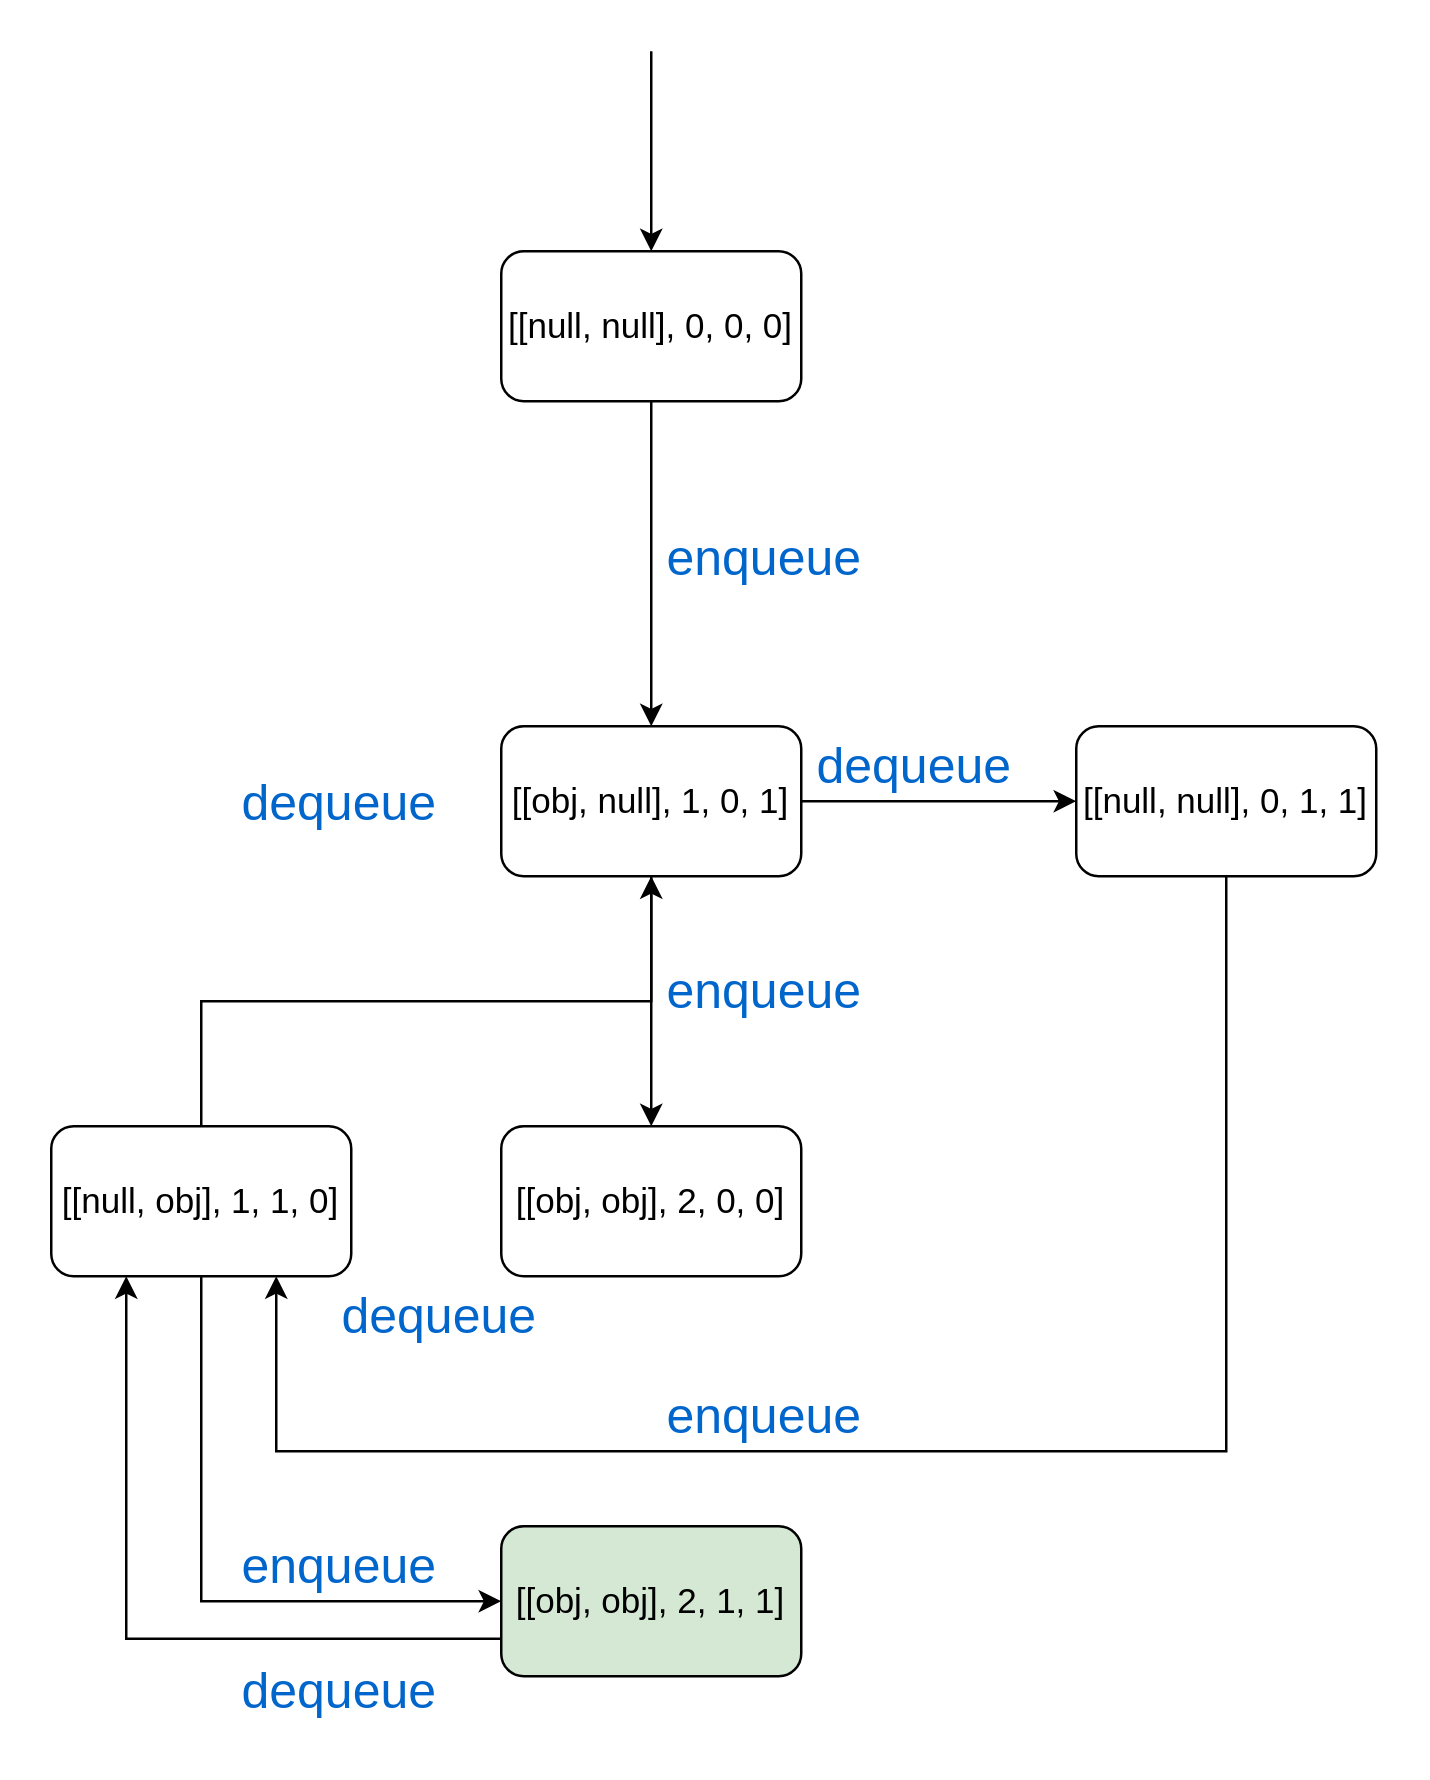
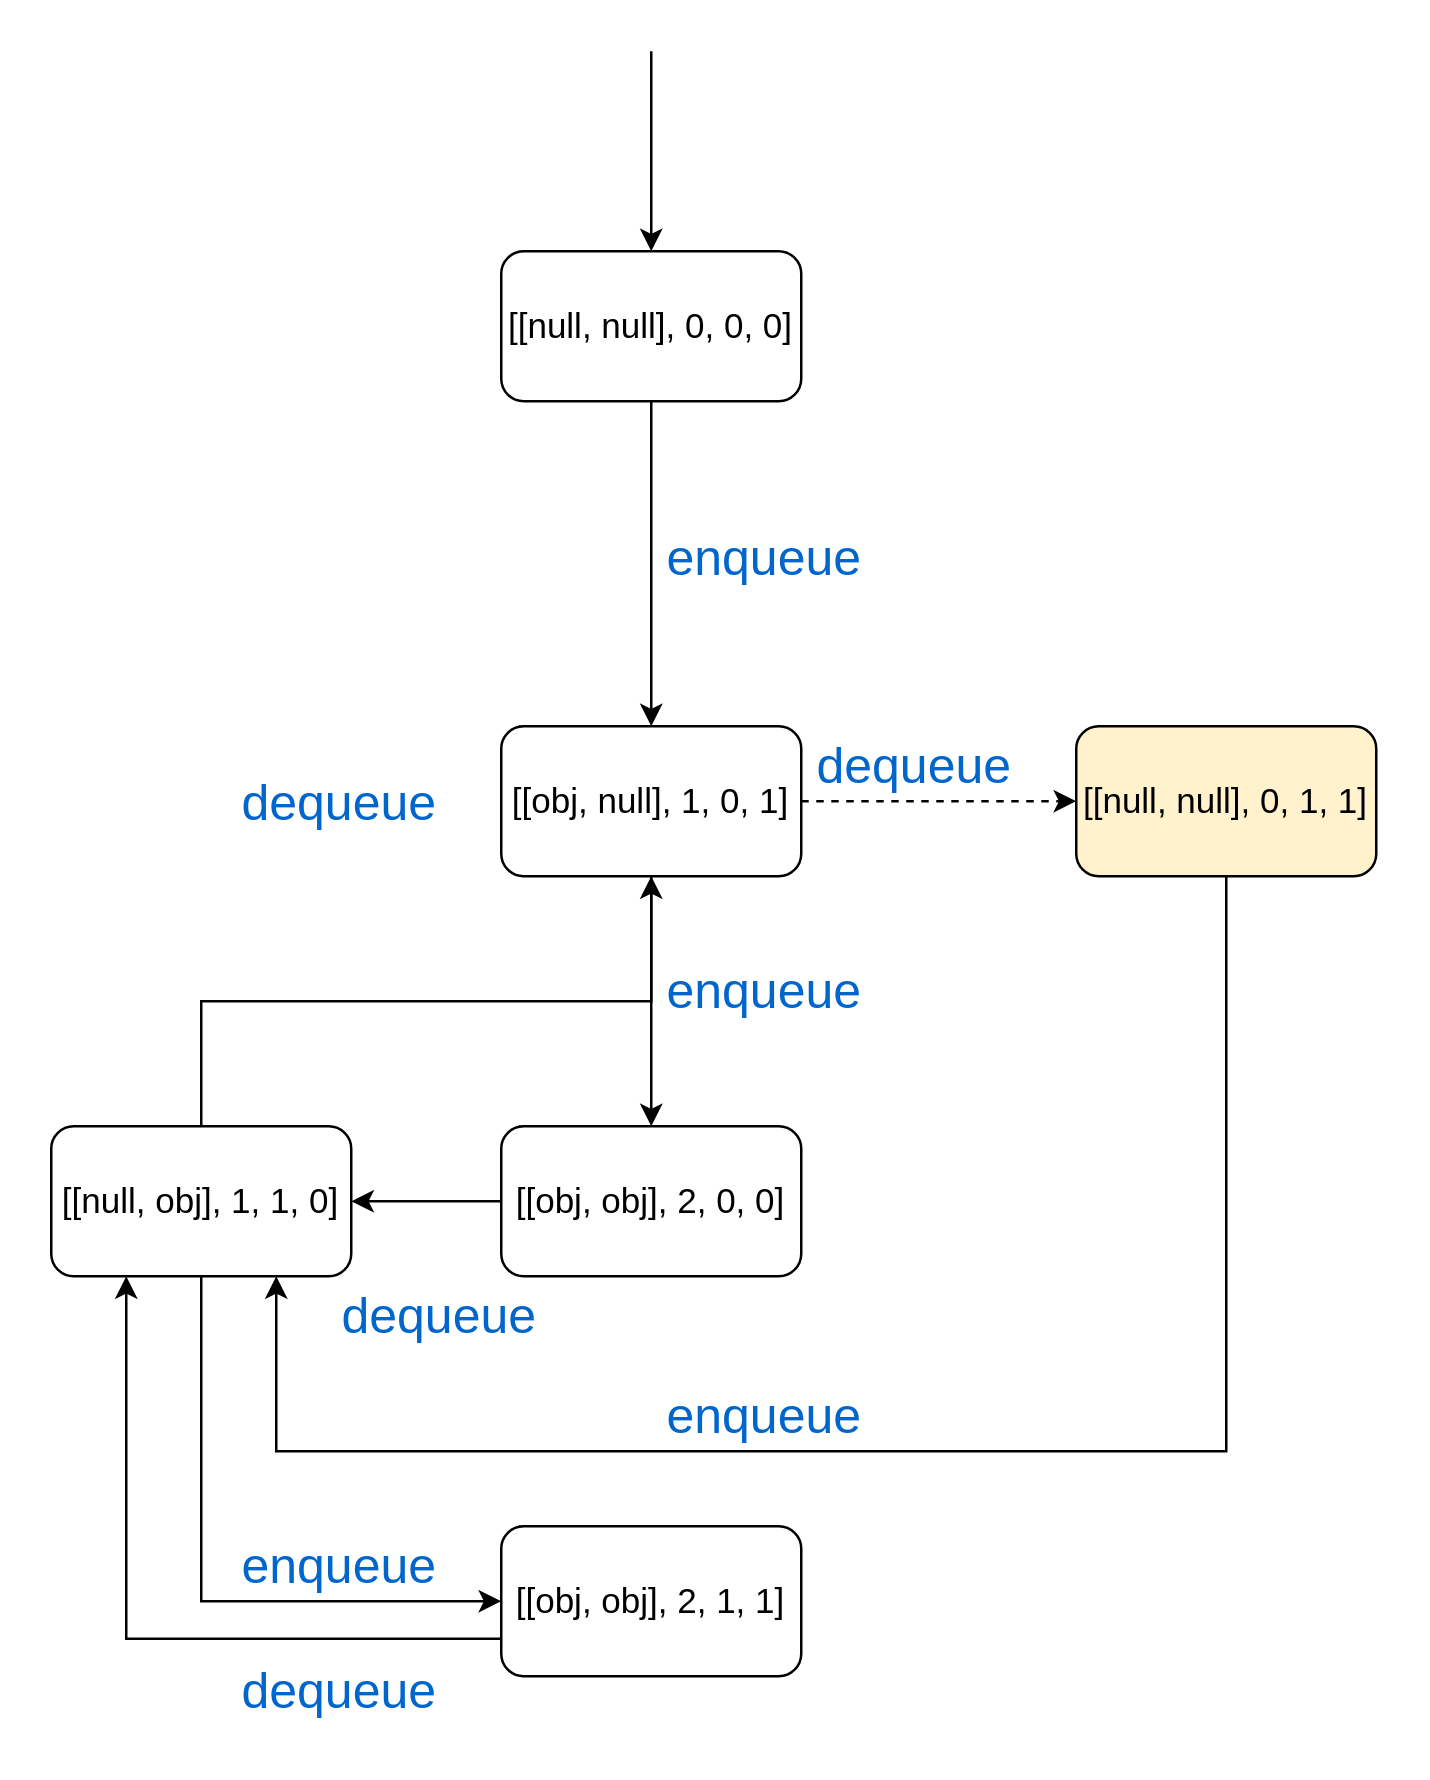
edge "[[obj, null], 1, 0, 1]" -> "[[null, null], 0, 1, 1]": style solid -> dashed
node "[[null, null], 0, 1, 1]": fillcolor #ffffff -> #fff2cc
edge "[[obj, obj], 2, 0, 0]" -> "[[null, obj], 1, 1, 0]": added
node "[[obj, obj], 2, 1, 1]": fillcolor #d5e8d4 -> #ffffff
